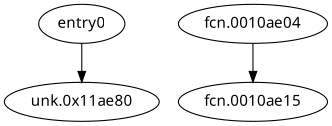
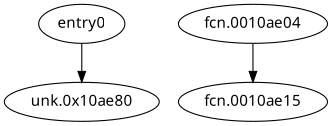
node "unk.0x11ae80": label "unk.0x11ae80" -> "unk.0x10ae80"
